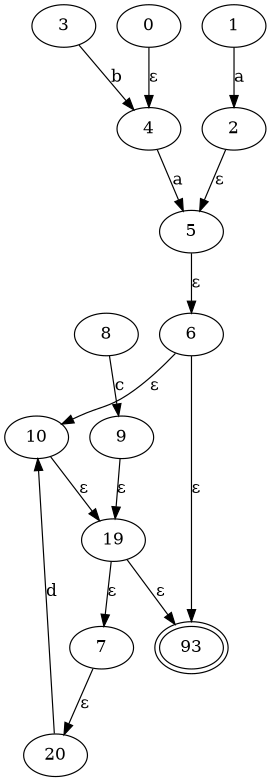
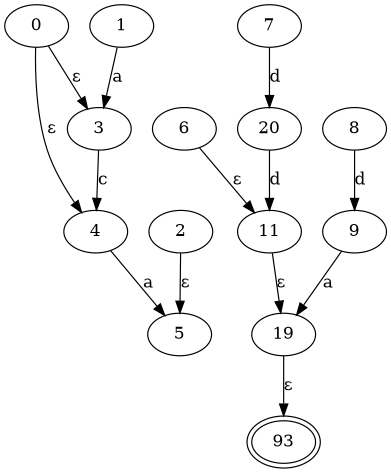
edge "1" -> "2": now "1" -> "3"
edge "0" -> "3": added, label "ε"
edge "3" -> "4": label "b" -> "c"
edge "5" -> "6": removed, label "ε"
edge "8" -> "9": label "c" -> "d"
node "10": label "10" -> "11"
edge "6" -> "93": removed, label "ε"
edge "9" -> "19": label "ε" -> "a"
edge "19" -> "7": removed, label "ε"
edge "7" -> "20": label "ε" -> "d"
